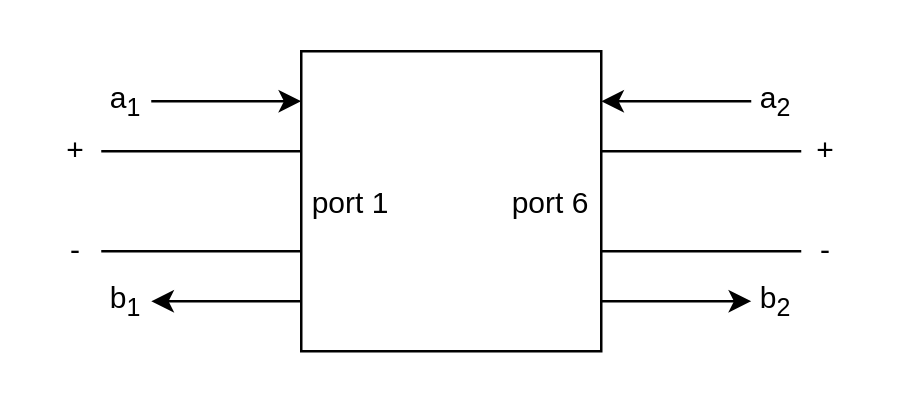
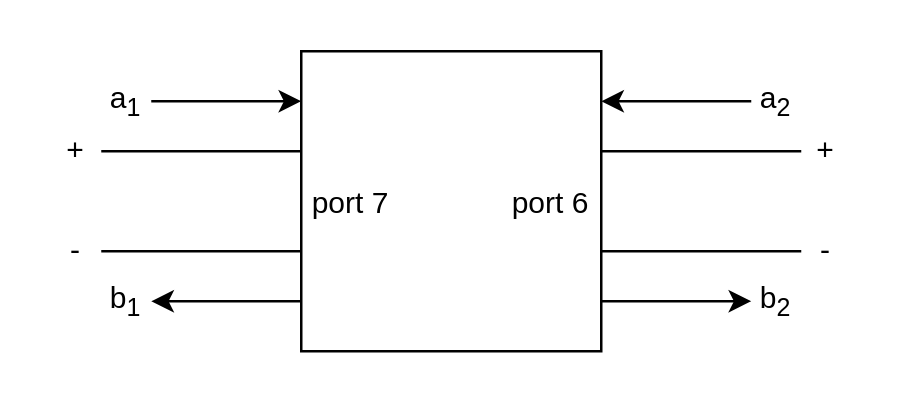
node "port 1": label "port 1" -> "port 7"
